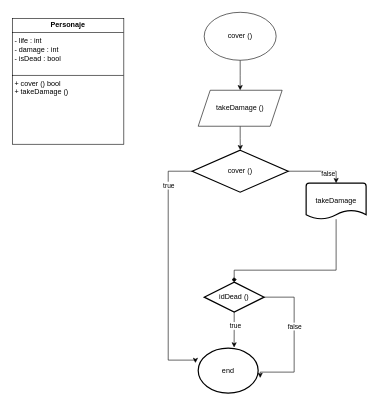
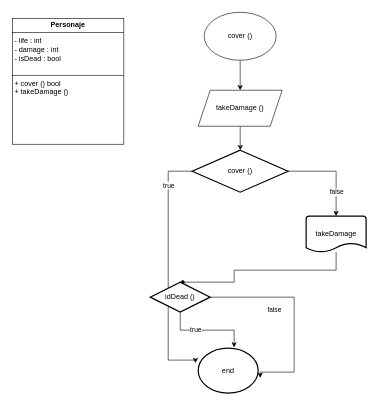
node "takeDamage": moved (336, 201) -> (336, 234)
node "idDead ()": moved (234, 297) -> (180, 297)
